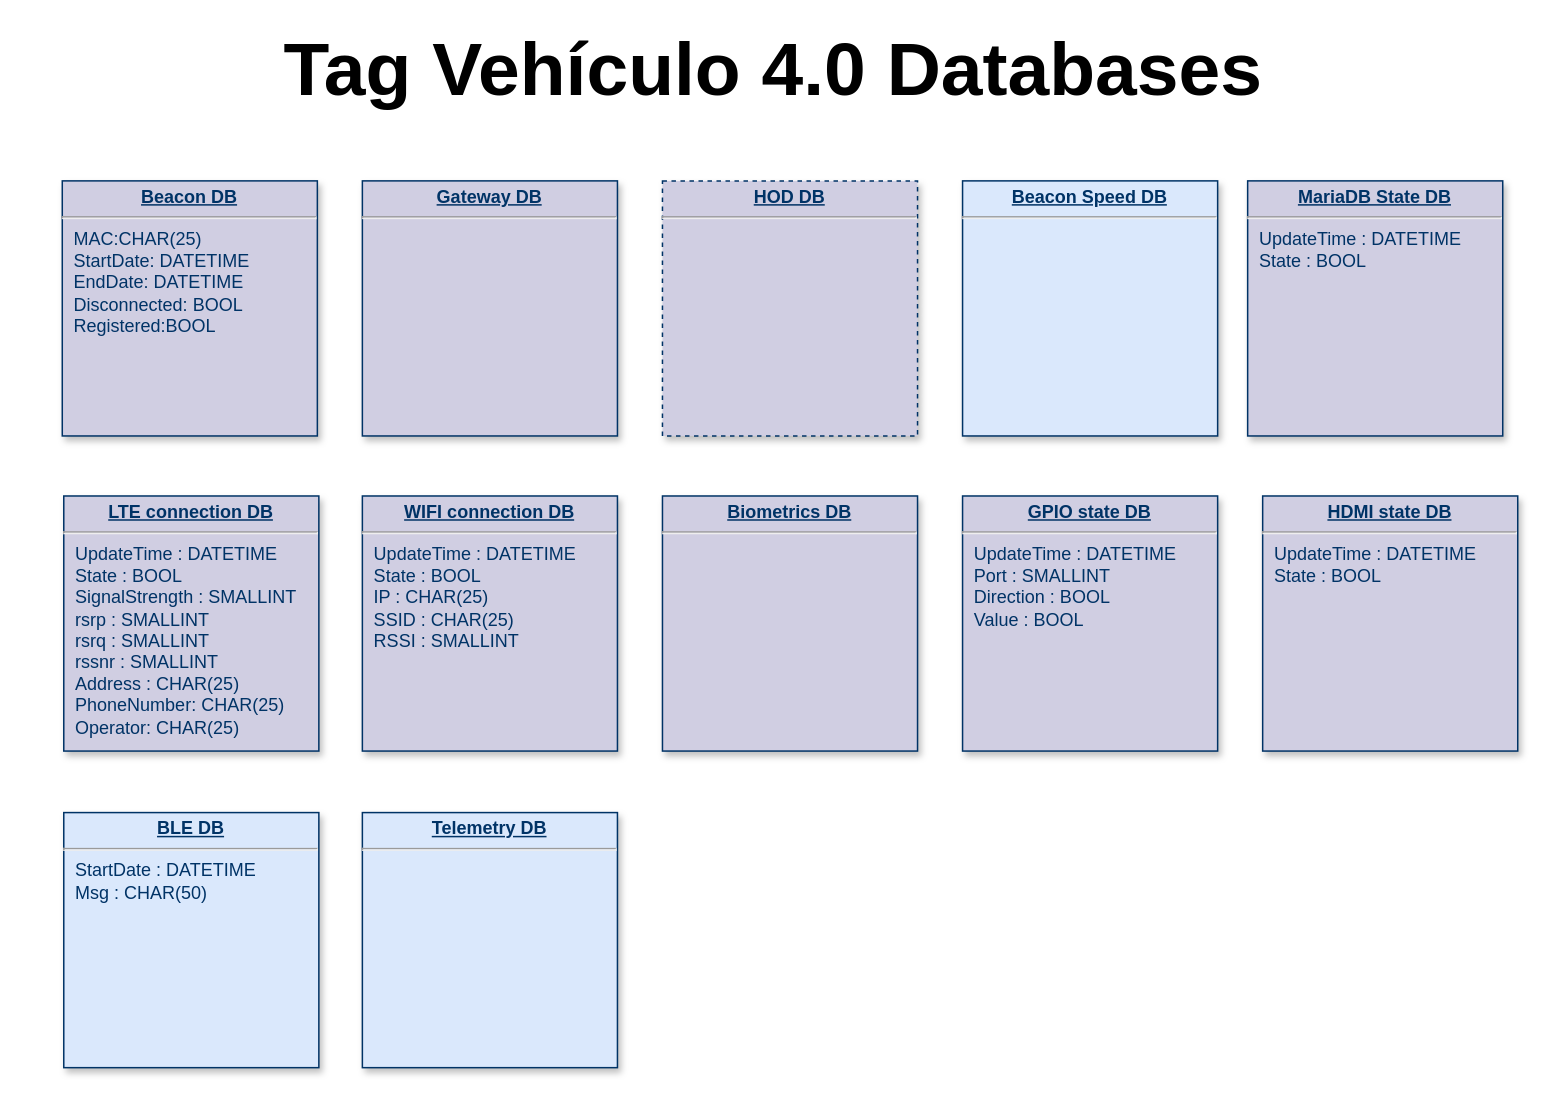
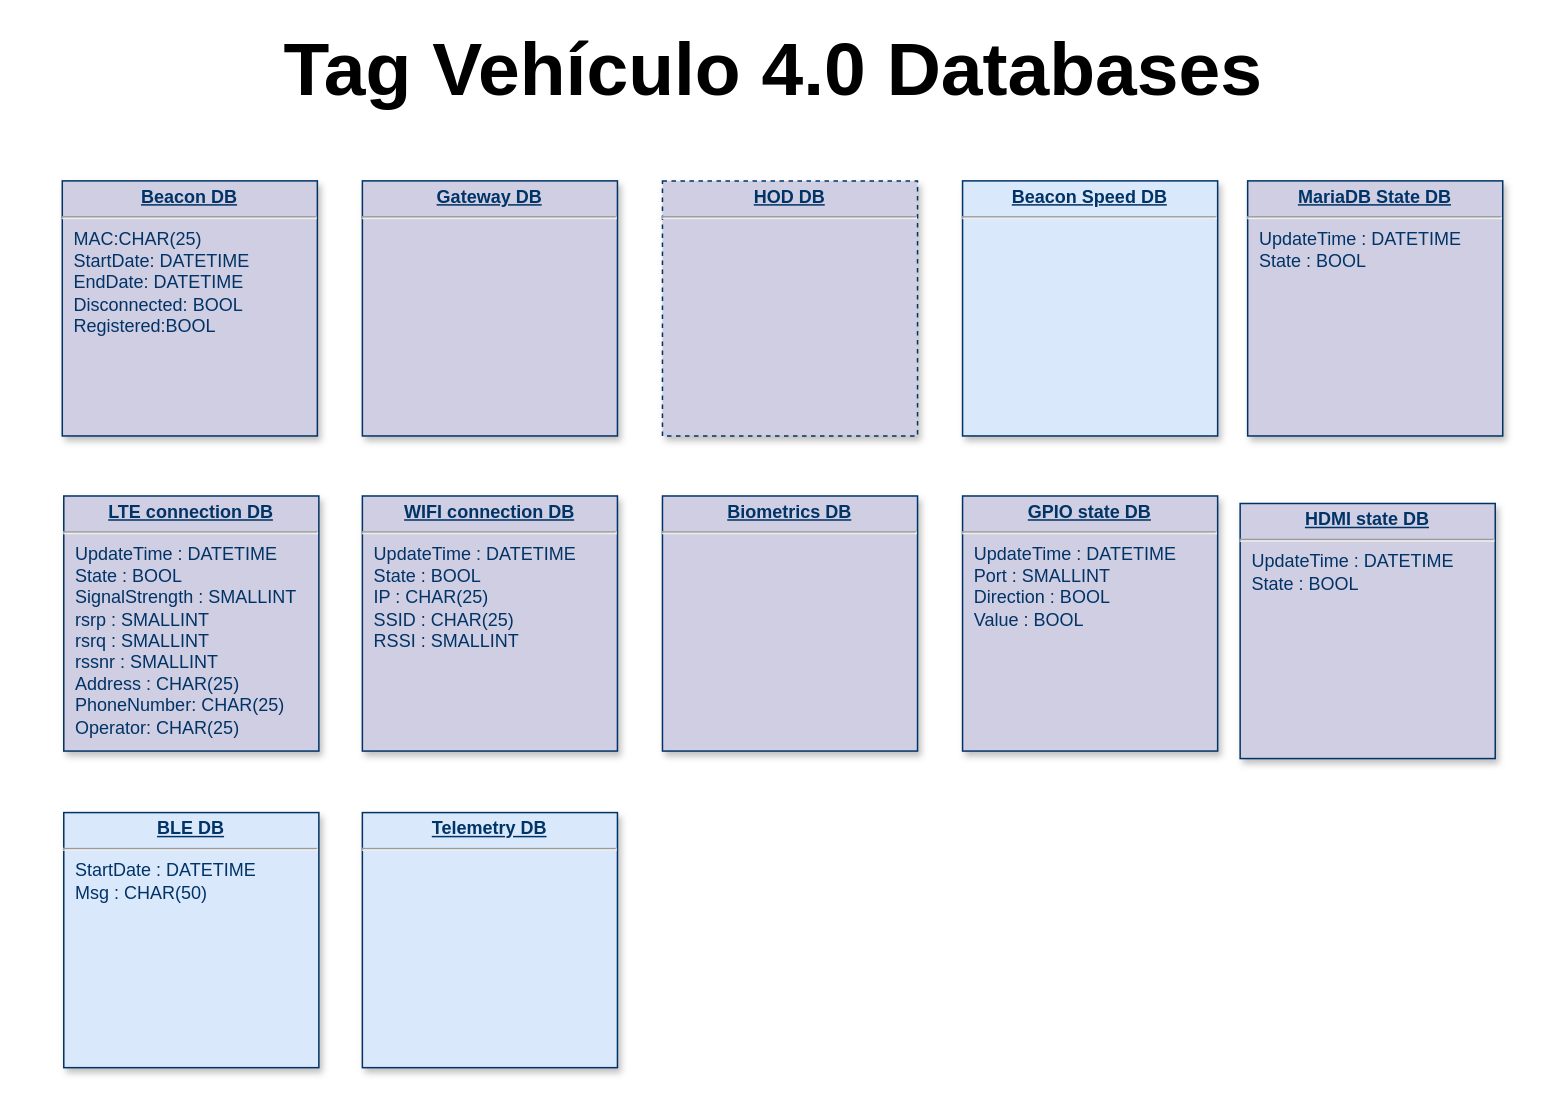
node "HDMI state DB UpdateTime : DATETIME State : BOOL": moved (1390, 623) -> (1367, 631)
